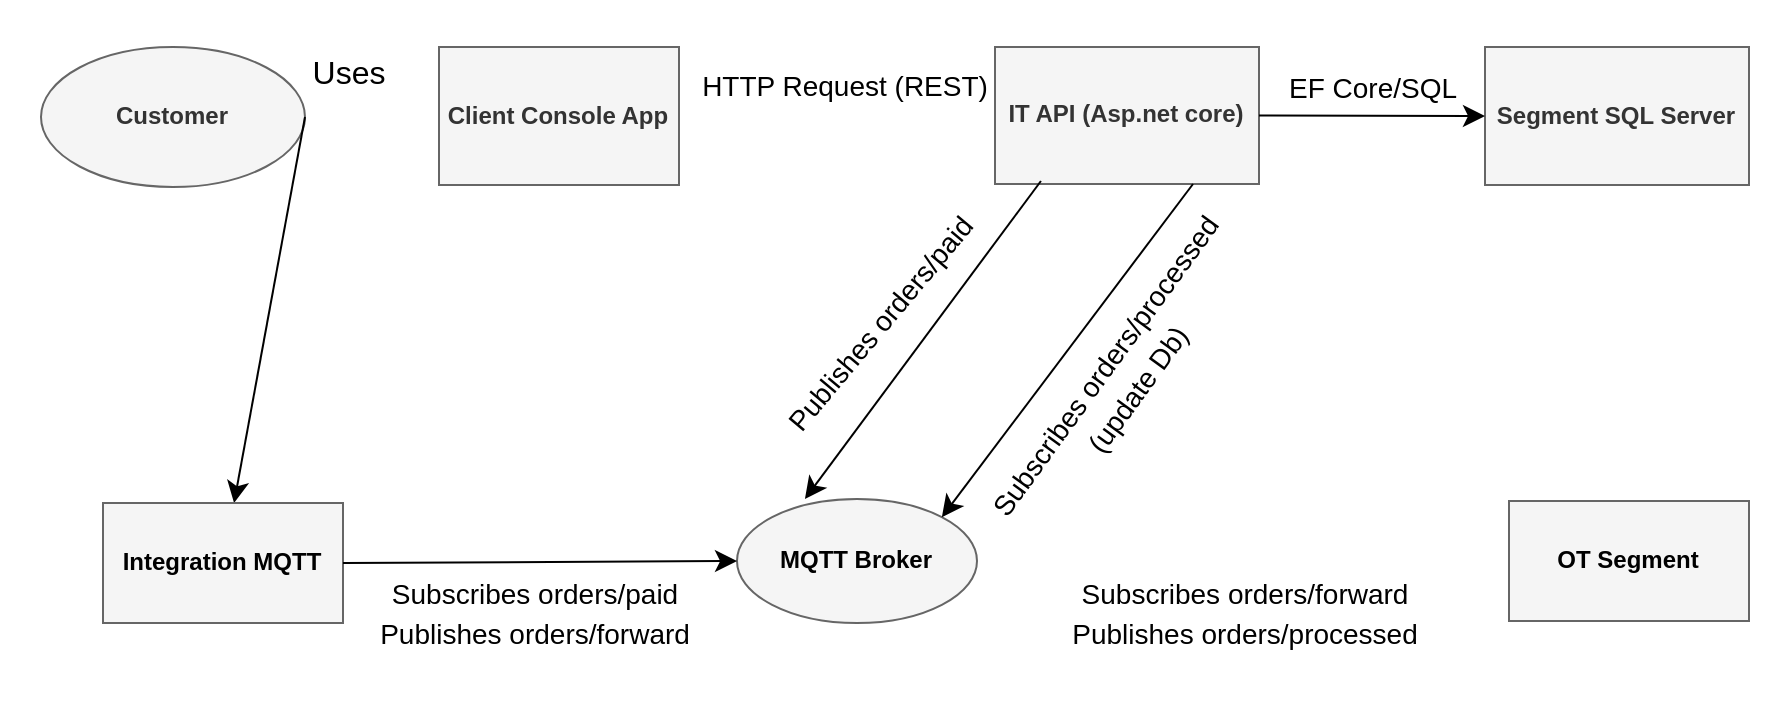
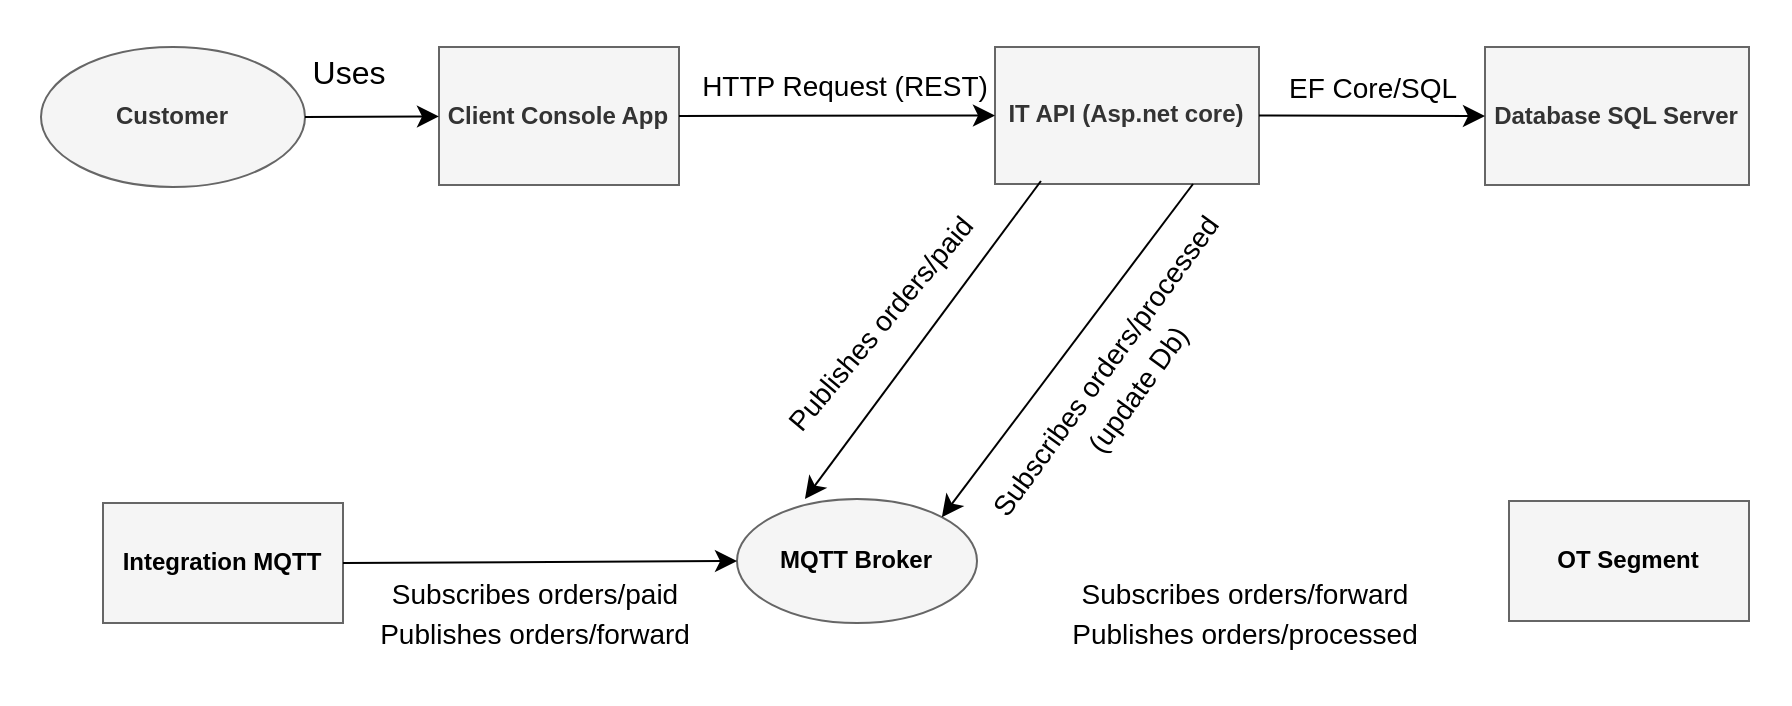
edge "Client Console App" -> "IT API (Asp.net core)": added
node "Segment SQL Server": label "Segment SQL Server" -> "Database SQL Server"
edge "Customer" -> "Integration MQTT": now "Customer" -> "Client Console App"
